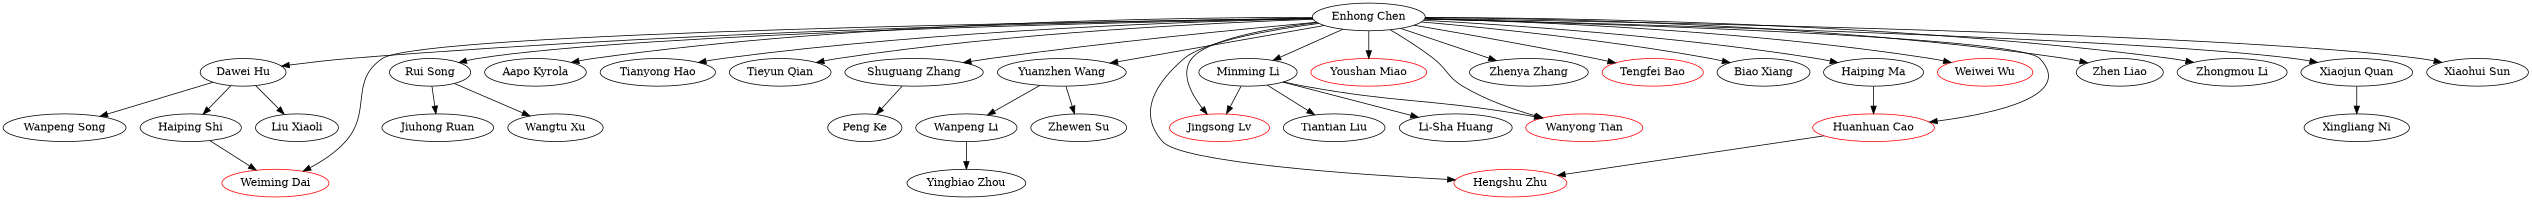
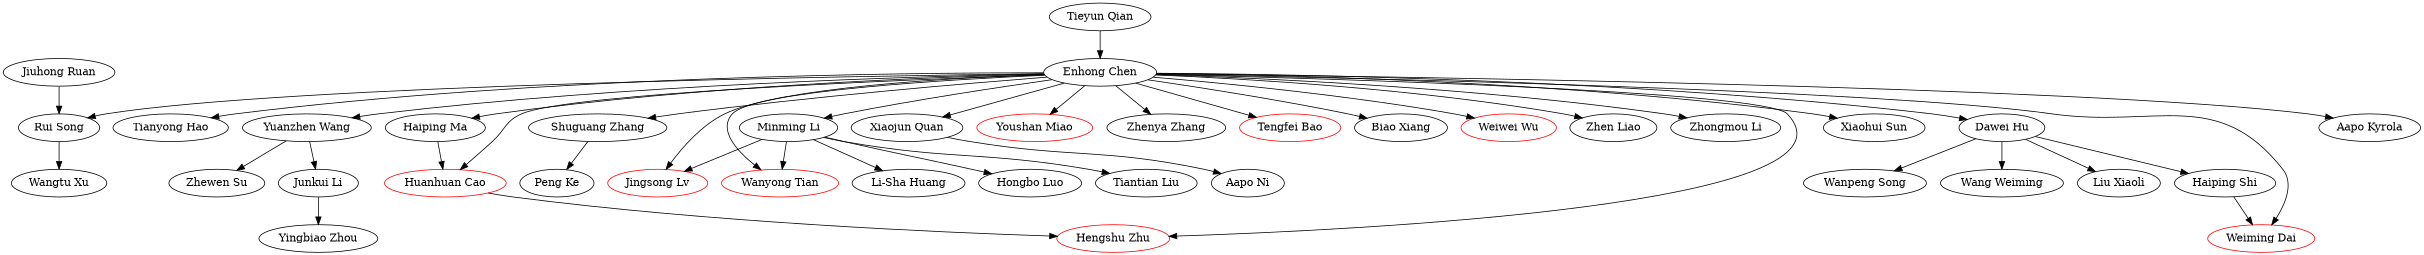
edge "Enhong Chen" -> "Tieyun Qian": reversed
edge "Rui Song" -> "Jiuhong Ruan": reversed
node "Wanpeng Li": label "Wanpeng Li" -> "Junkui Li"
node "Xingliang Ni": label "Xingliang Ni" -> "Aapo Ni"
node "Hongbo Luo": added
node "Wang Weiming": added
